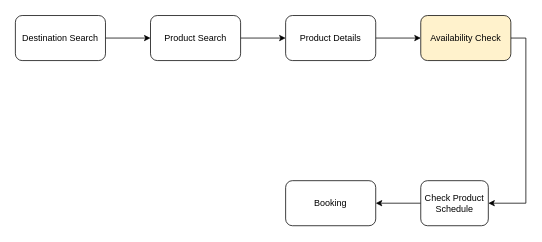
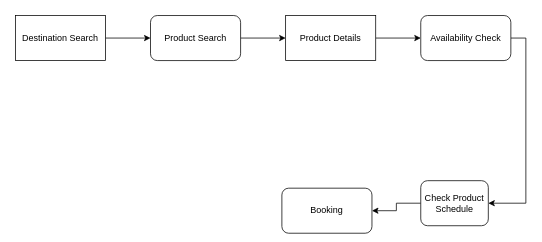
node "Destination Search": shape rounded rectangle -> rectangle
node "Product Details": shape rounded rectangle -> rectangle
node "Availability Check": fillcolor #fff2cc -> #ffffff
node "Booking": moved (330, 203) -> (327, 210)
